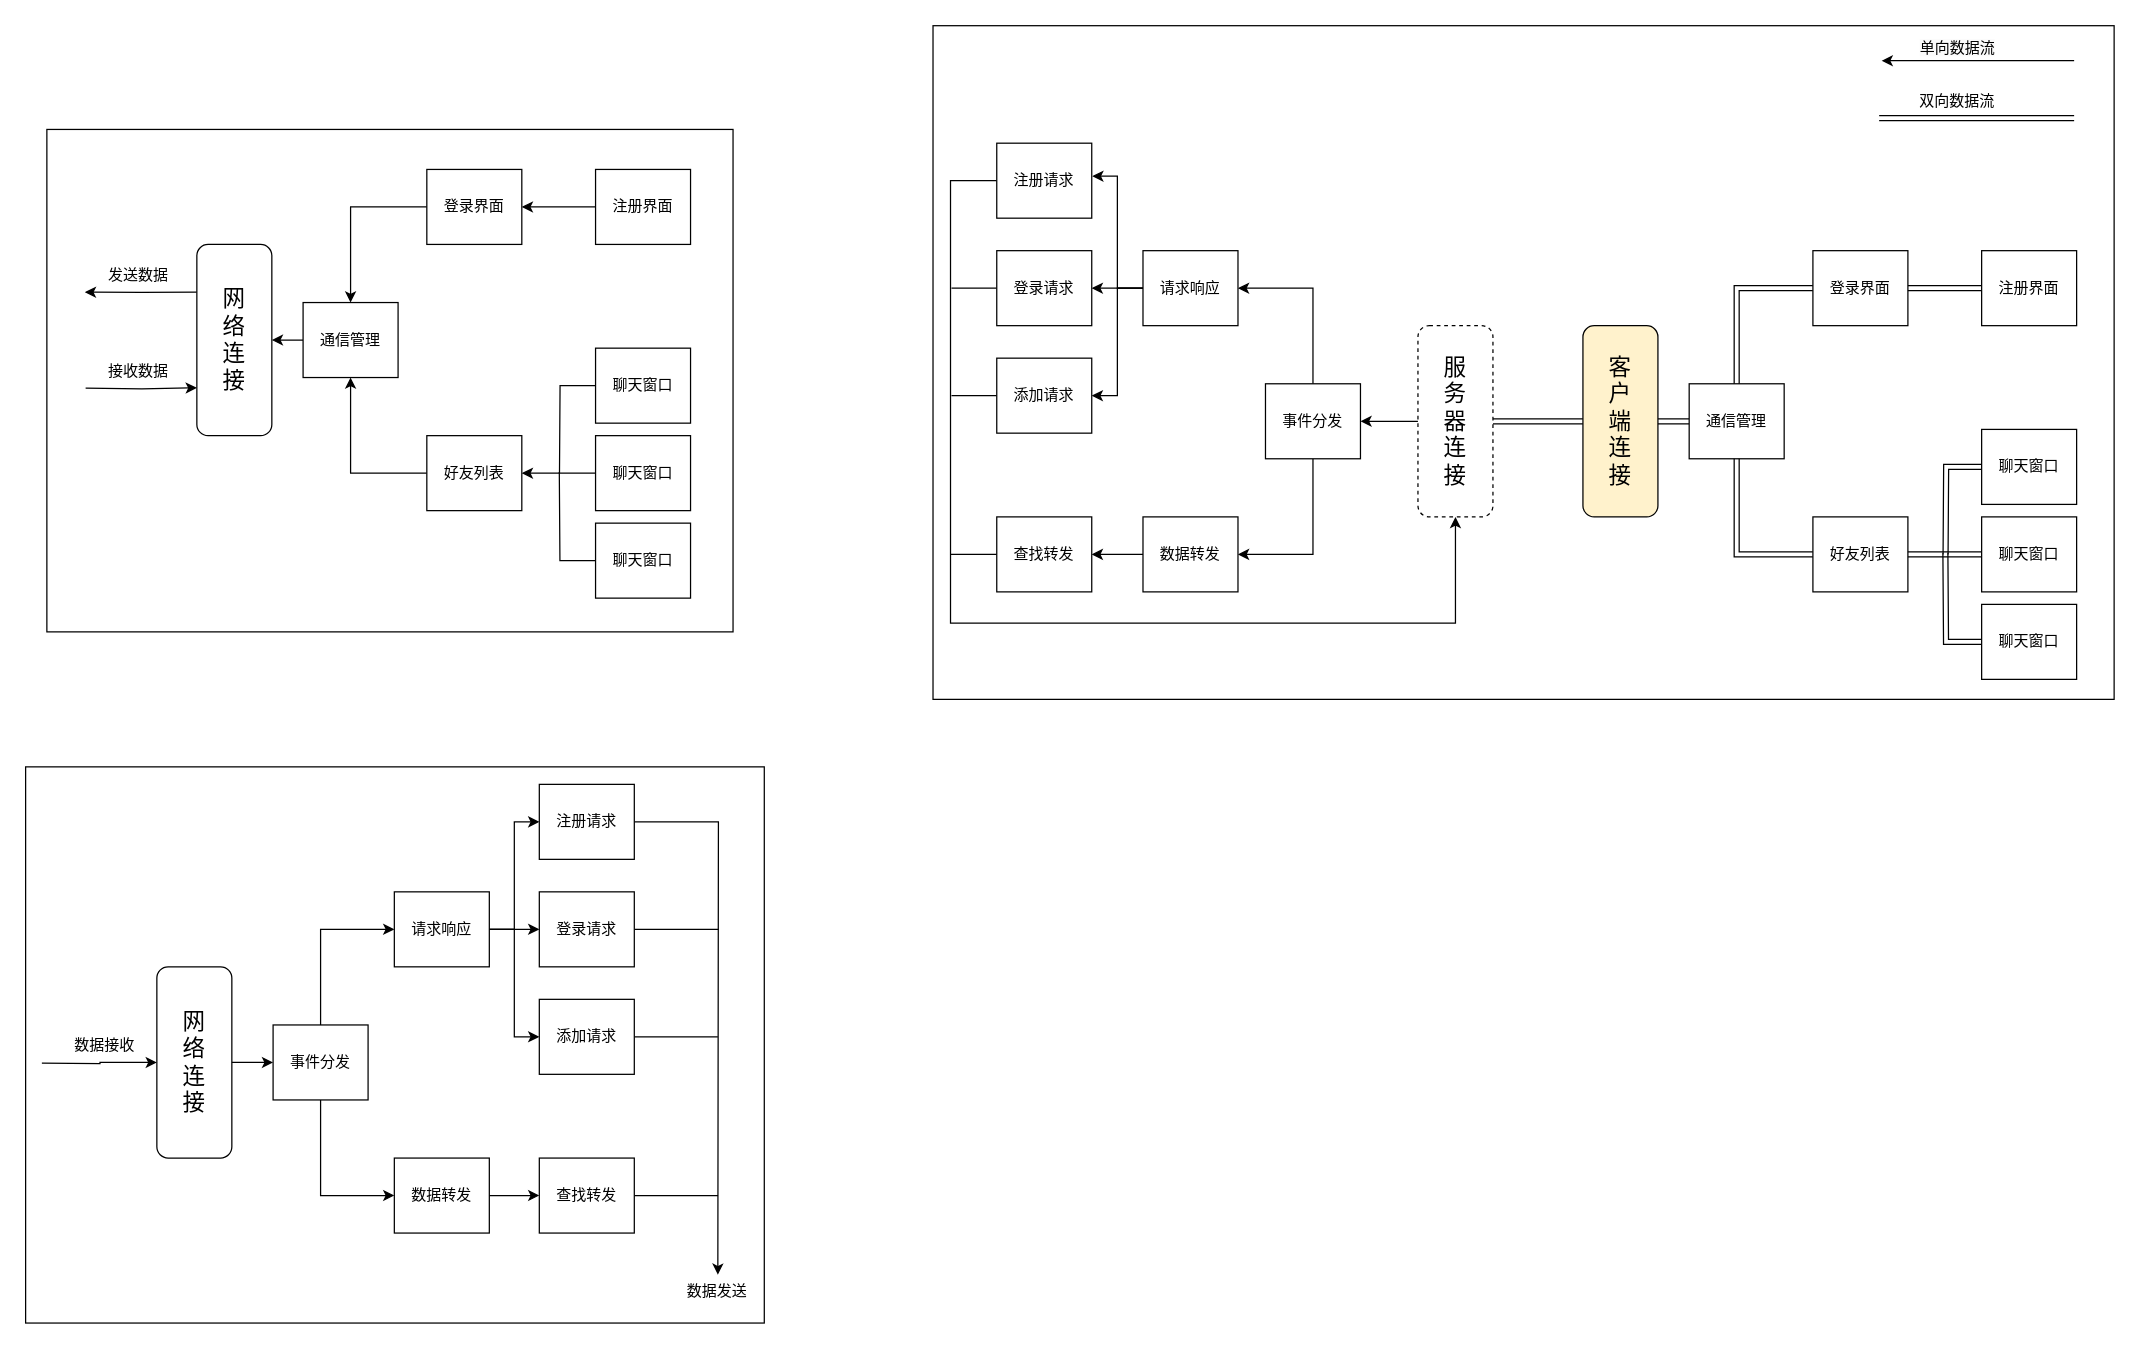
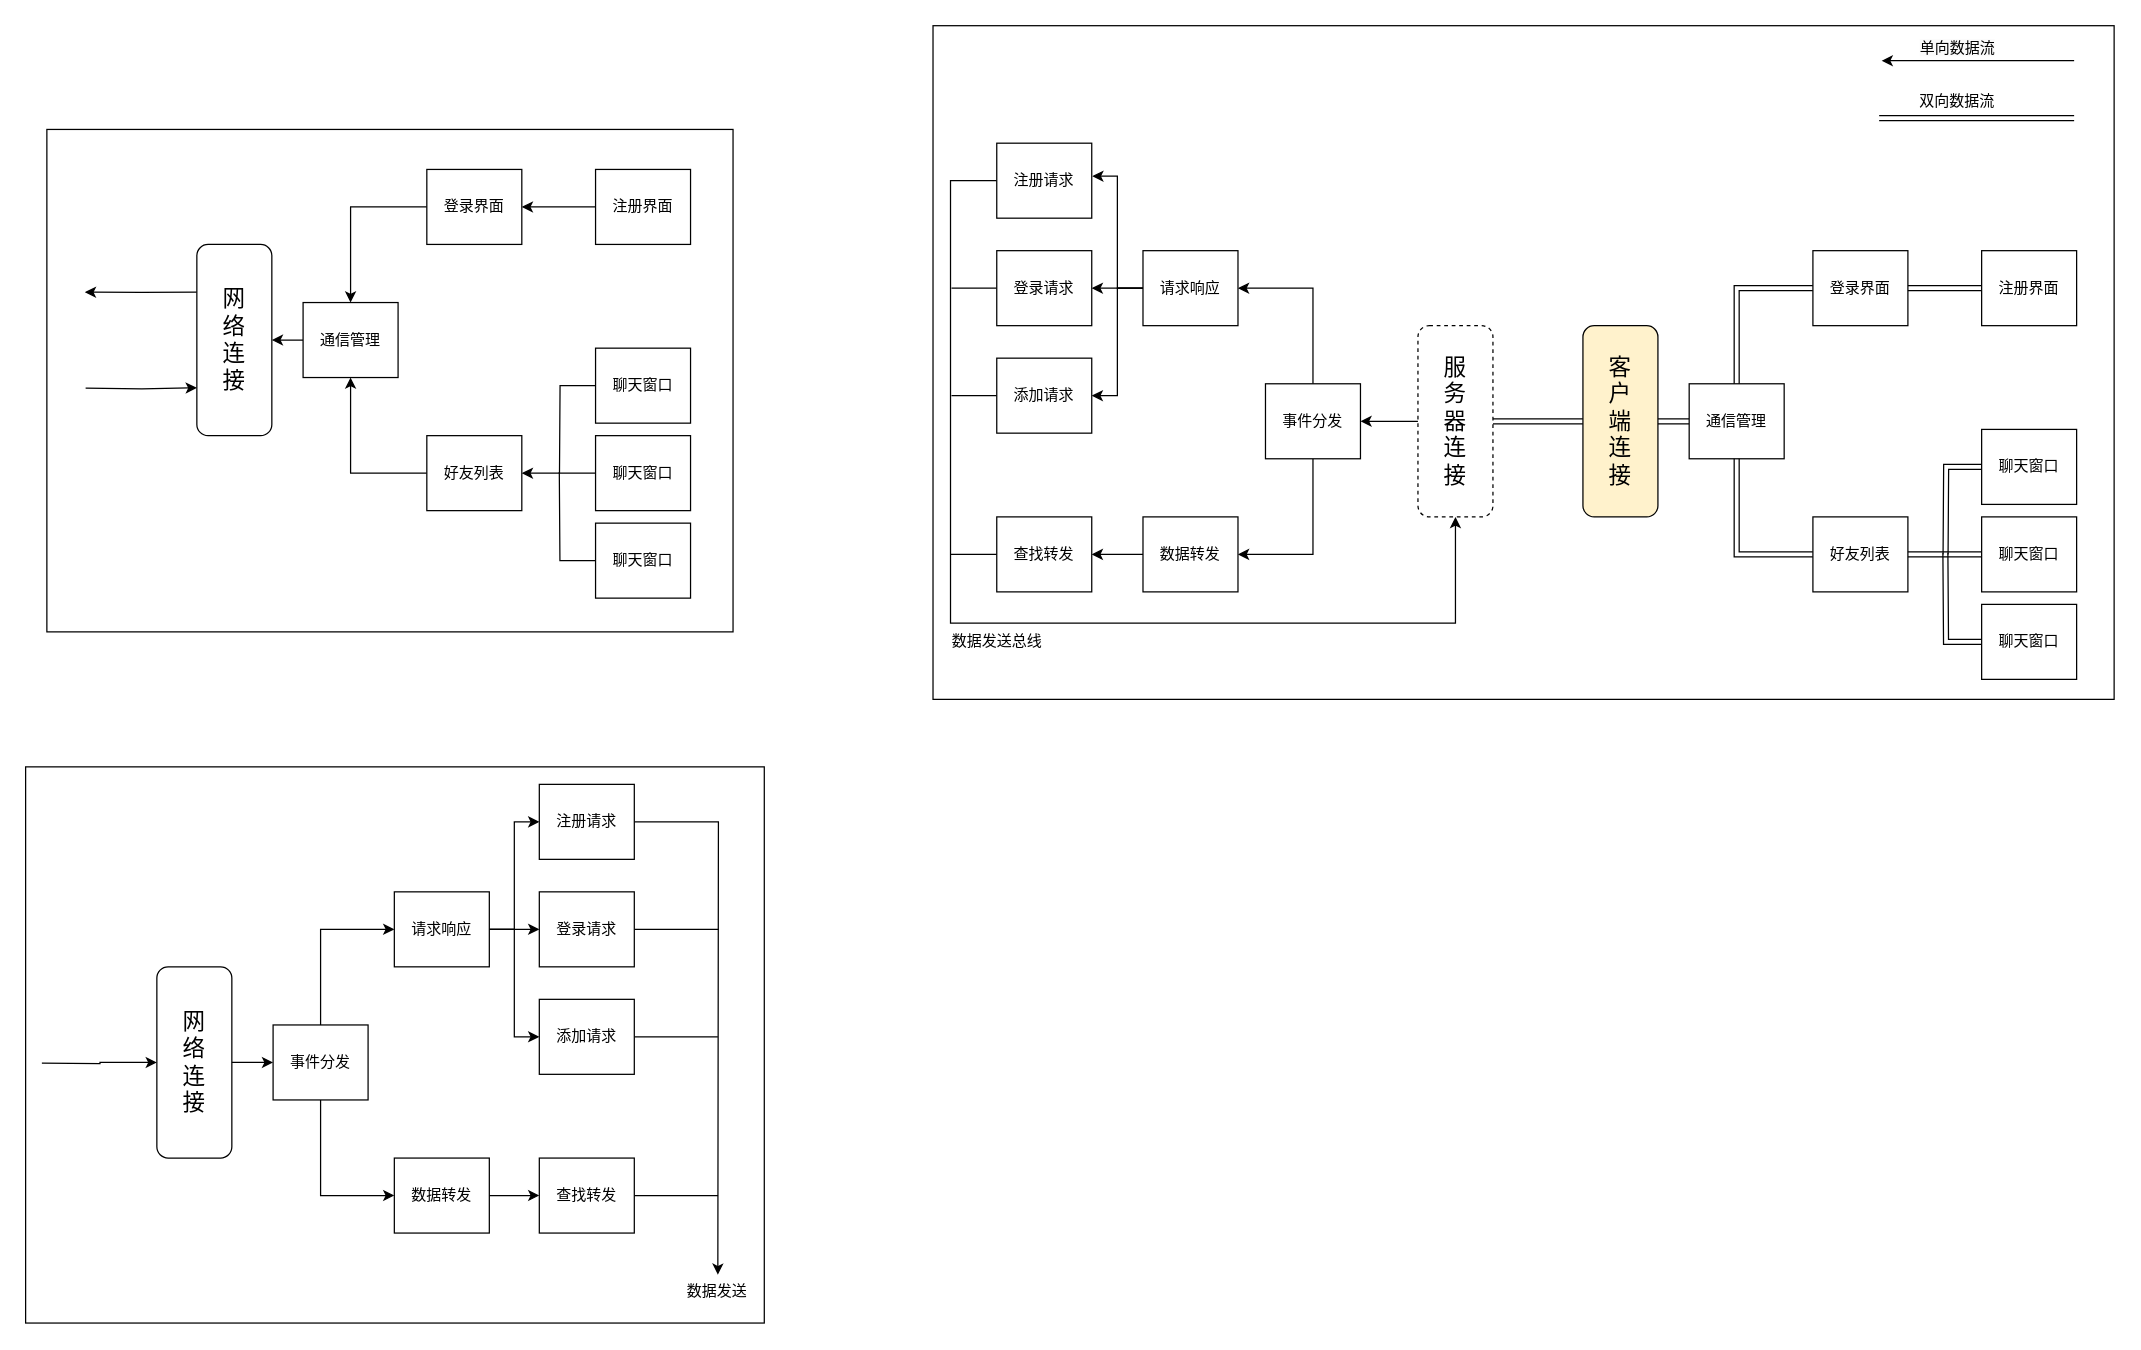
node "发送数据": removed
node "接收数据": removed
node "数据发送总线": added
node "数据接收": removed
